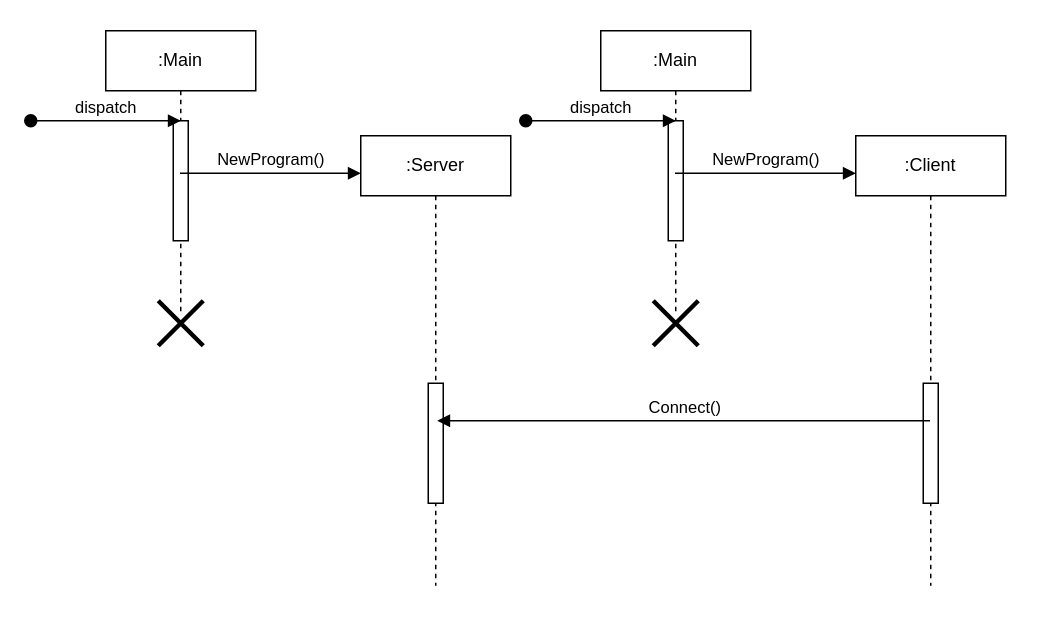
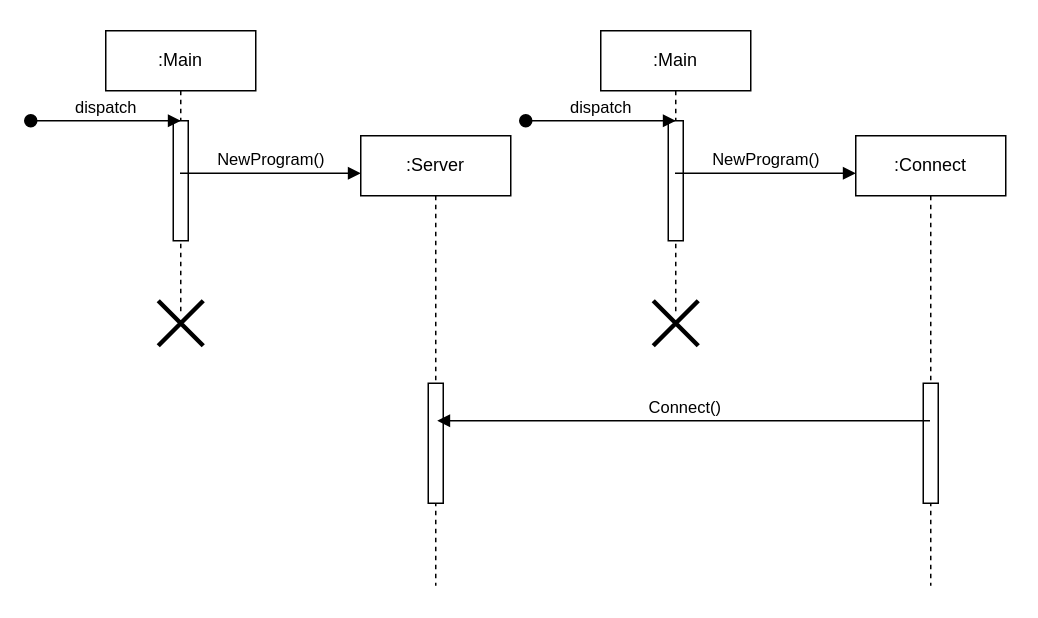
node ":Client": label ":Client" -> ":Connect"
